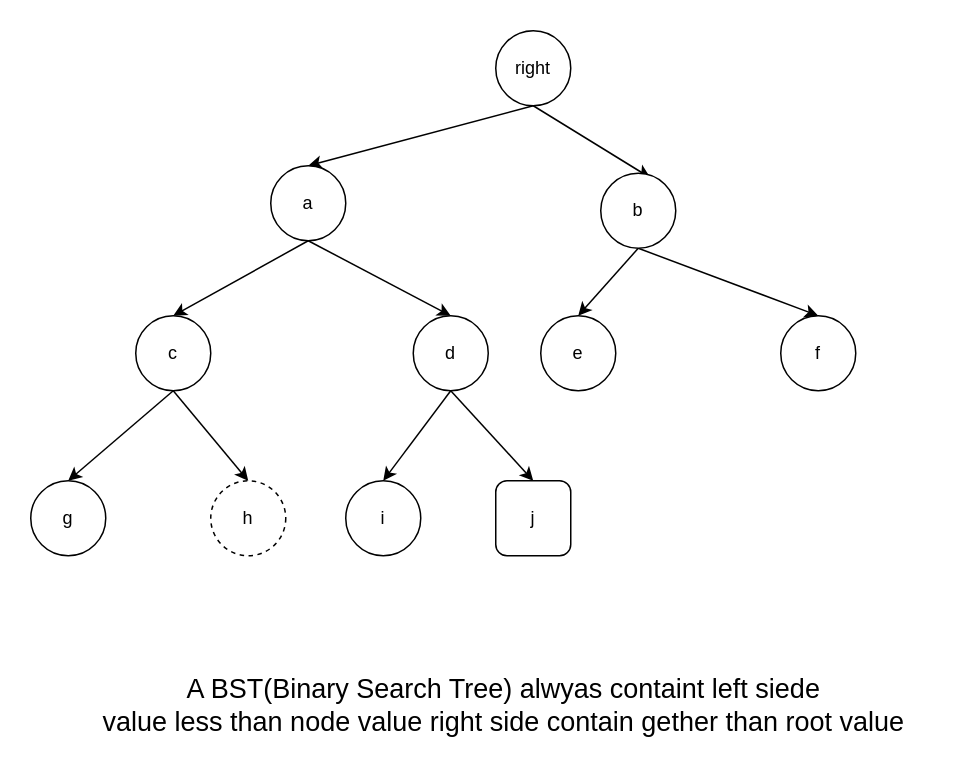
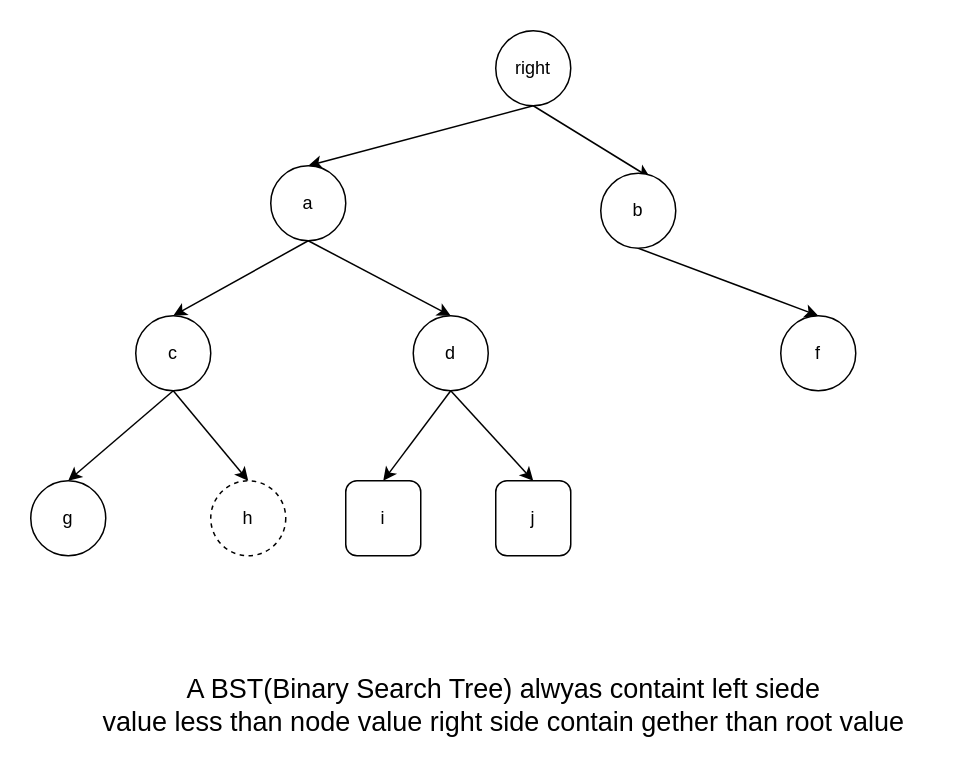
edge "b" -> "e": removed
node "e": removed
node "i": shape ellipse -> rounded rectangle
